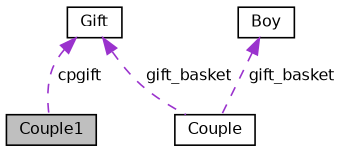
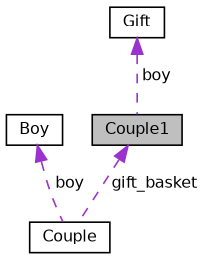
edge "Couple1" -> "Gift": label " cpgift" -> " boy"
edge "Couple" -> "Boy": label " gift_basket" -> " boy"
edge "Couple" -> "Gift": now "Couple" -> "Couple1"
